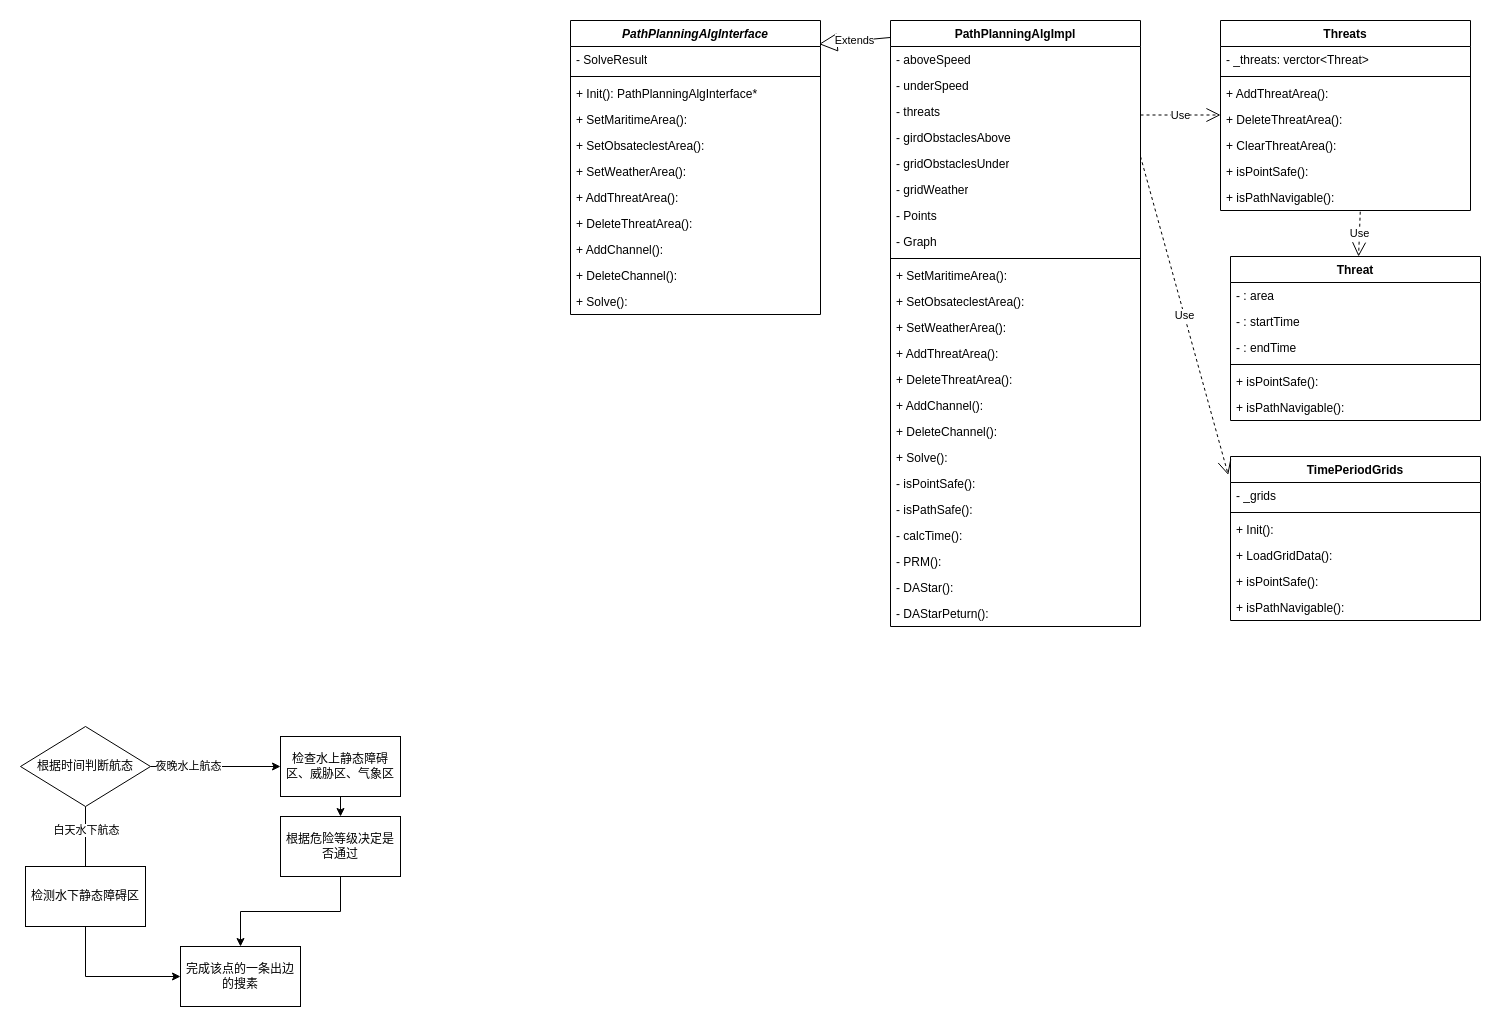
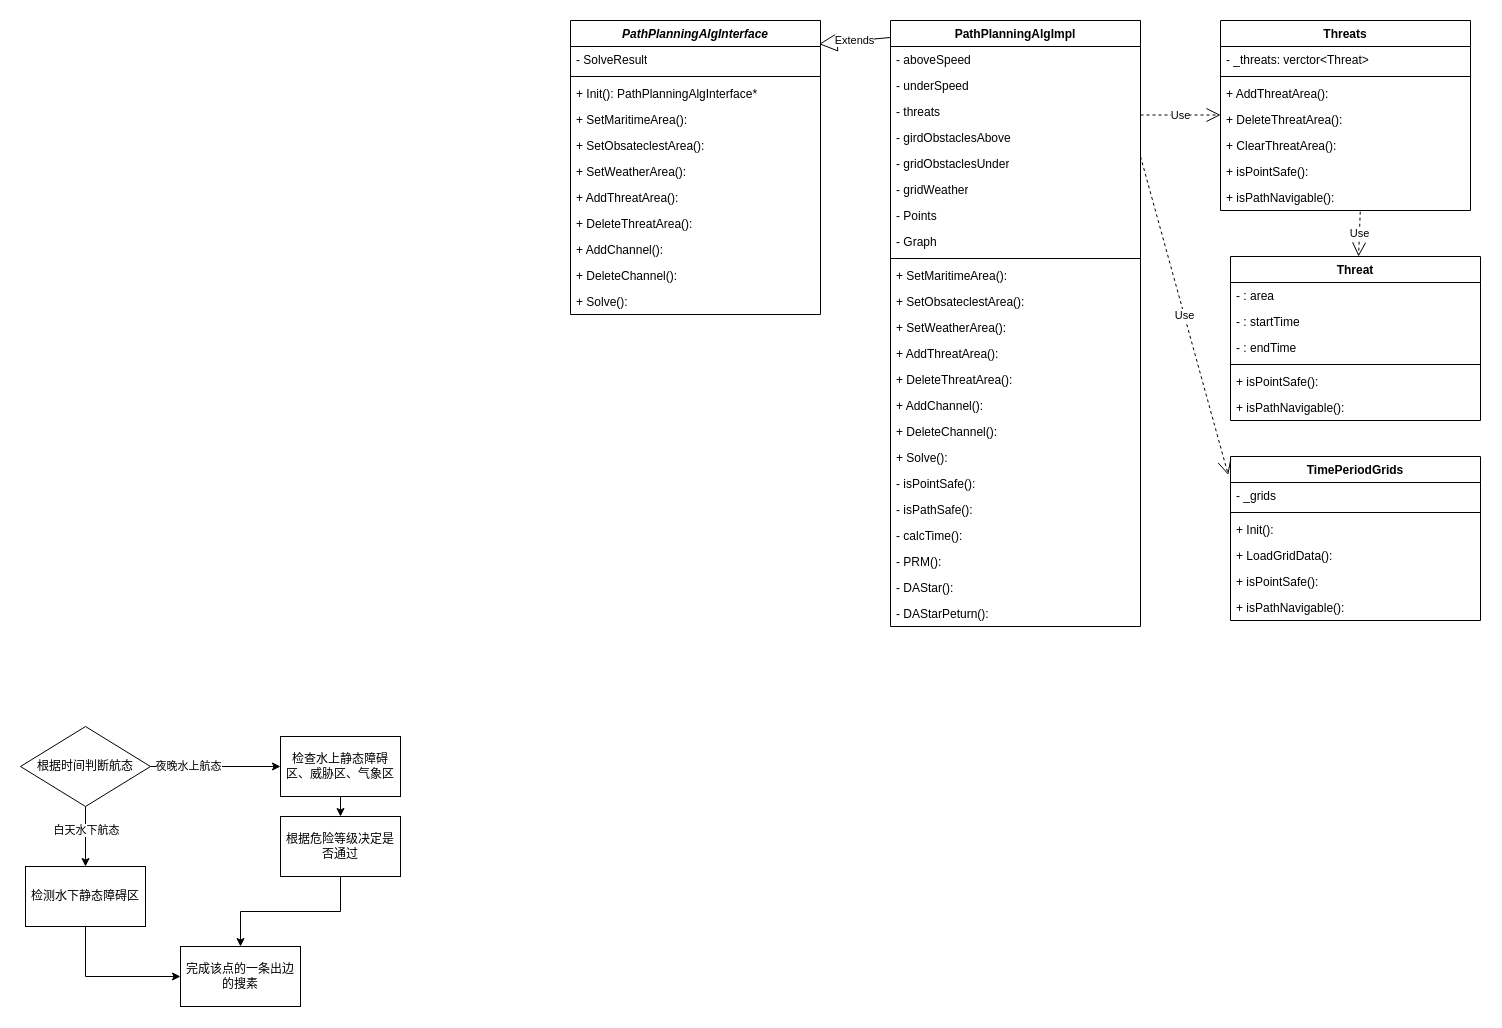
edge "根据时间判断航态" -- "检测水下静态障碍区": arrowhead none -> classic
